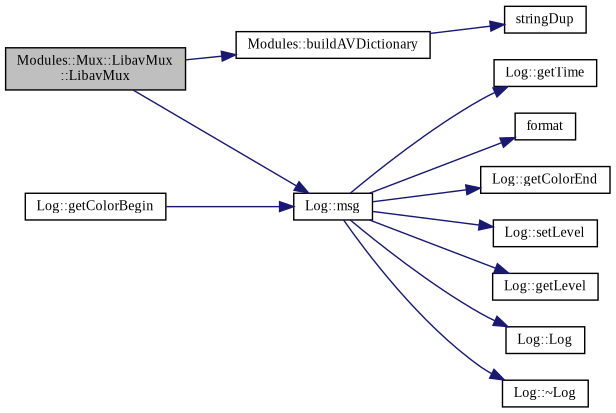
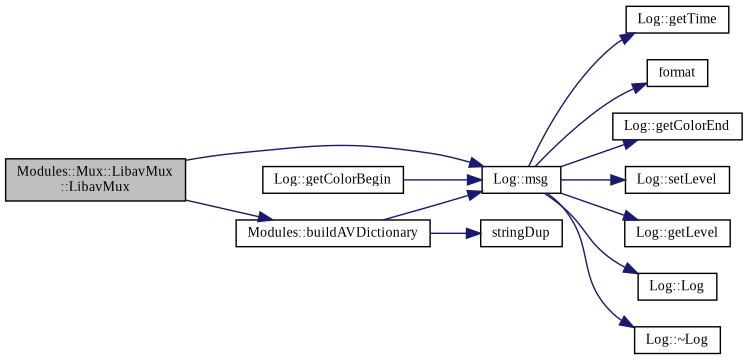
edge "Modules::buildAVDictionary" -> "Log::msg": added
